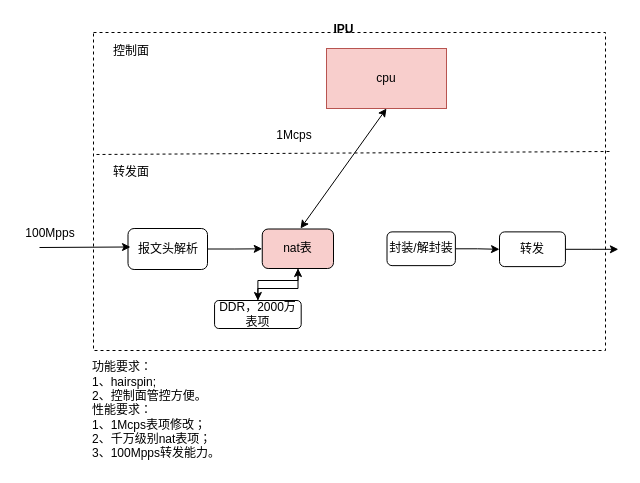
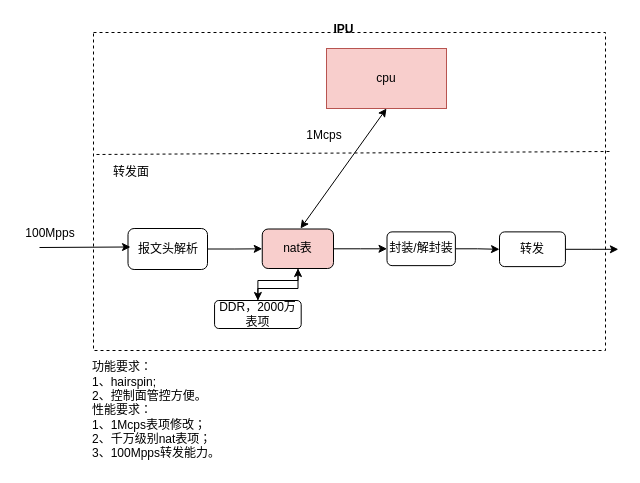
node "控制面": removed
node "1Mcps": moved (294, 136) -> (324, 136)
edge "nat表" -> "封装/解封装": added
